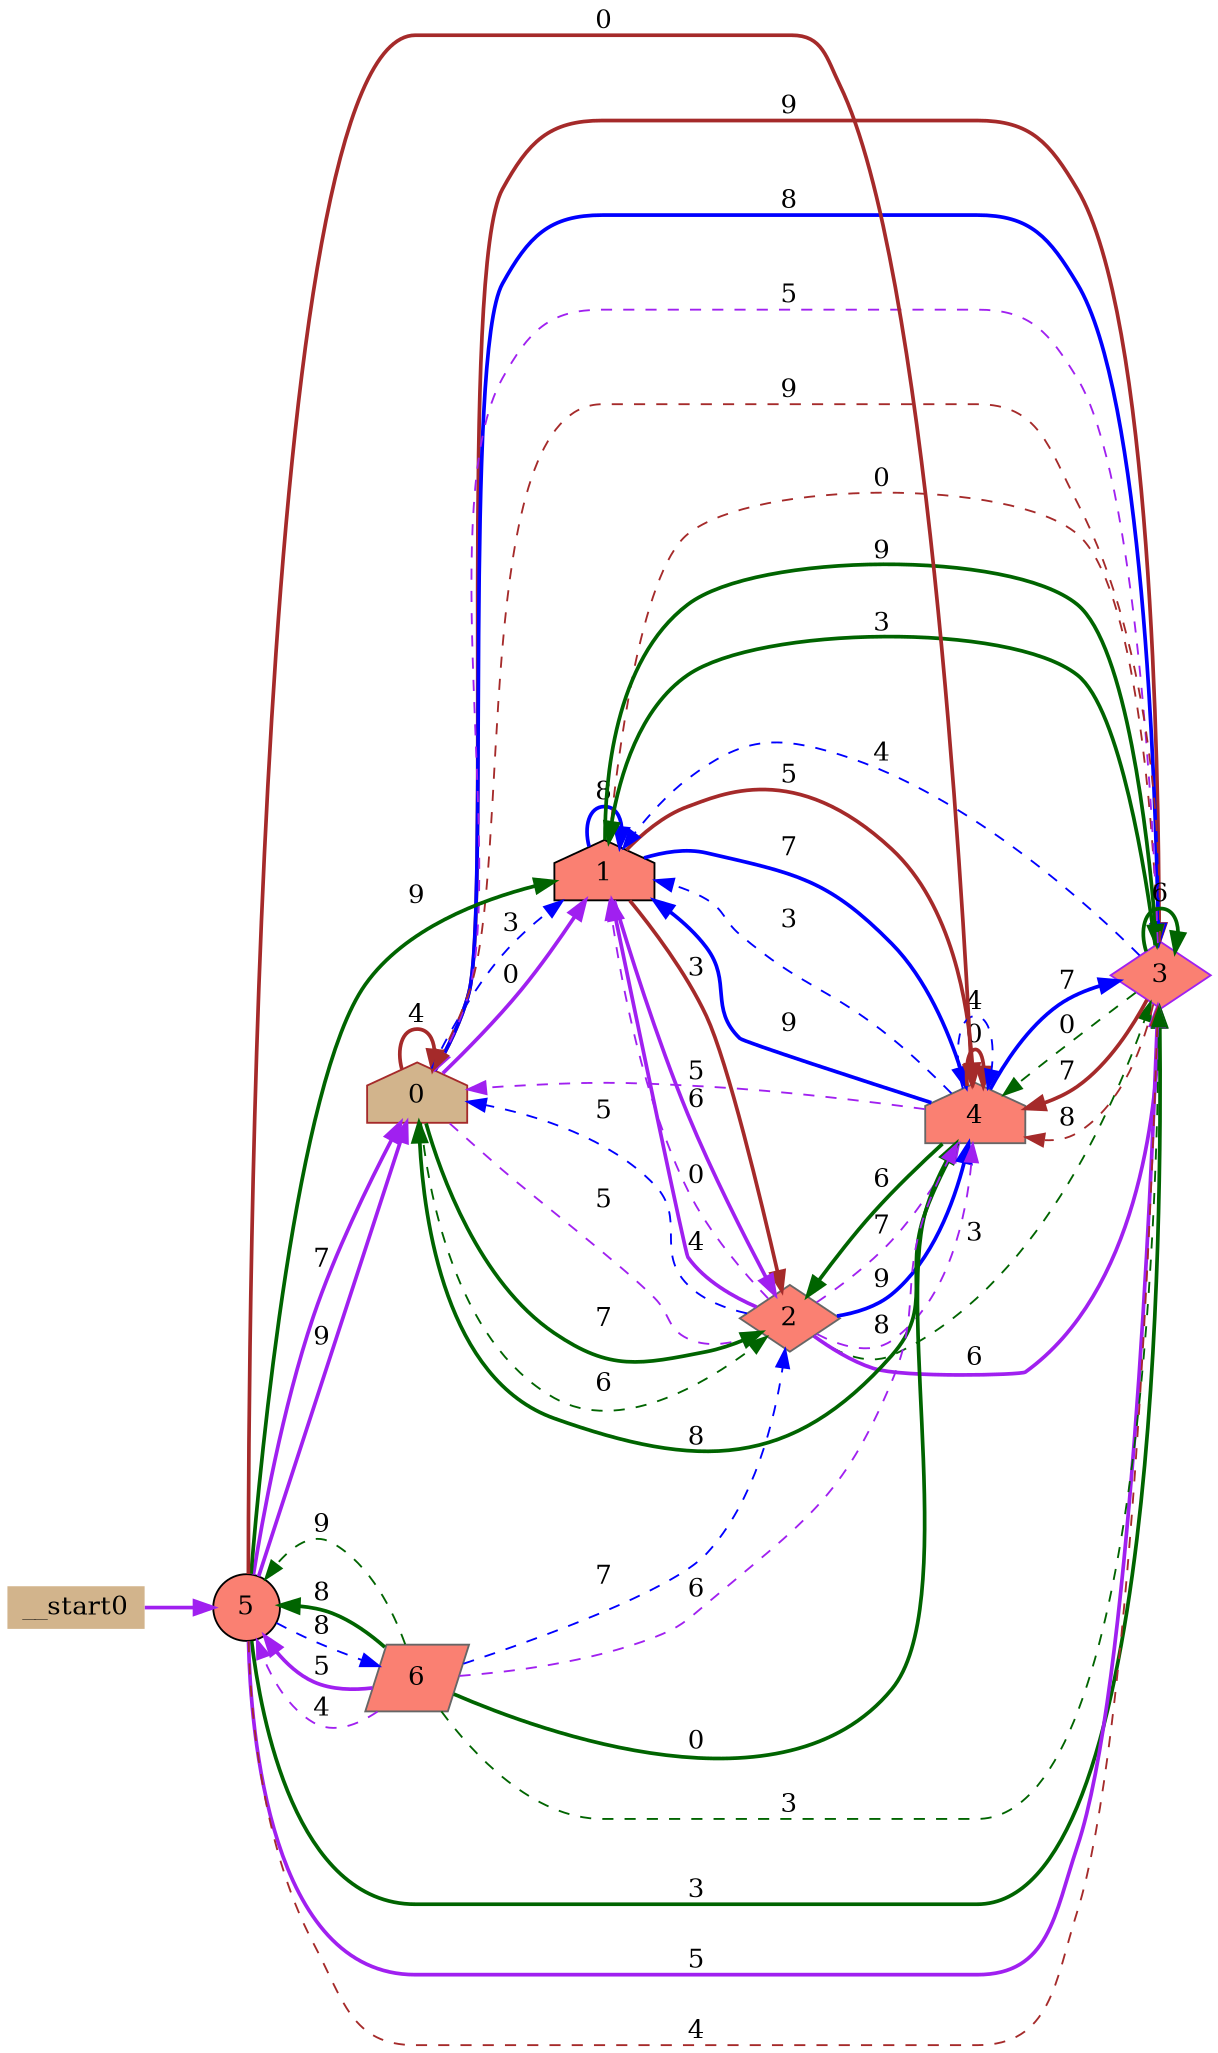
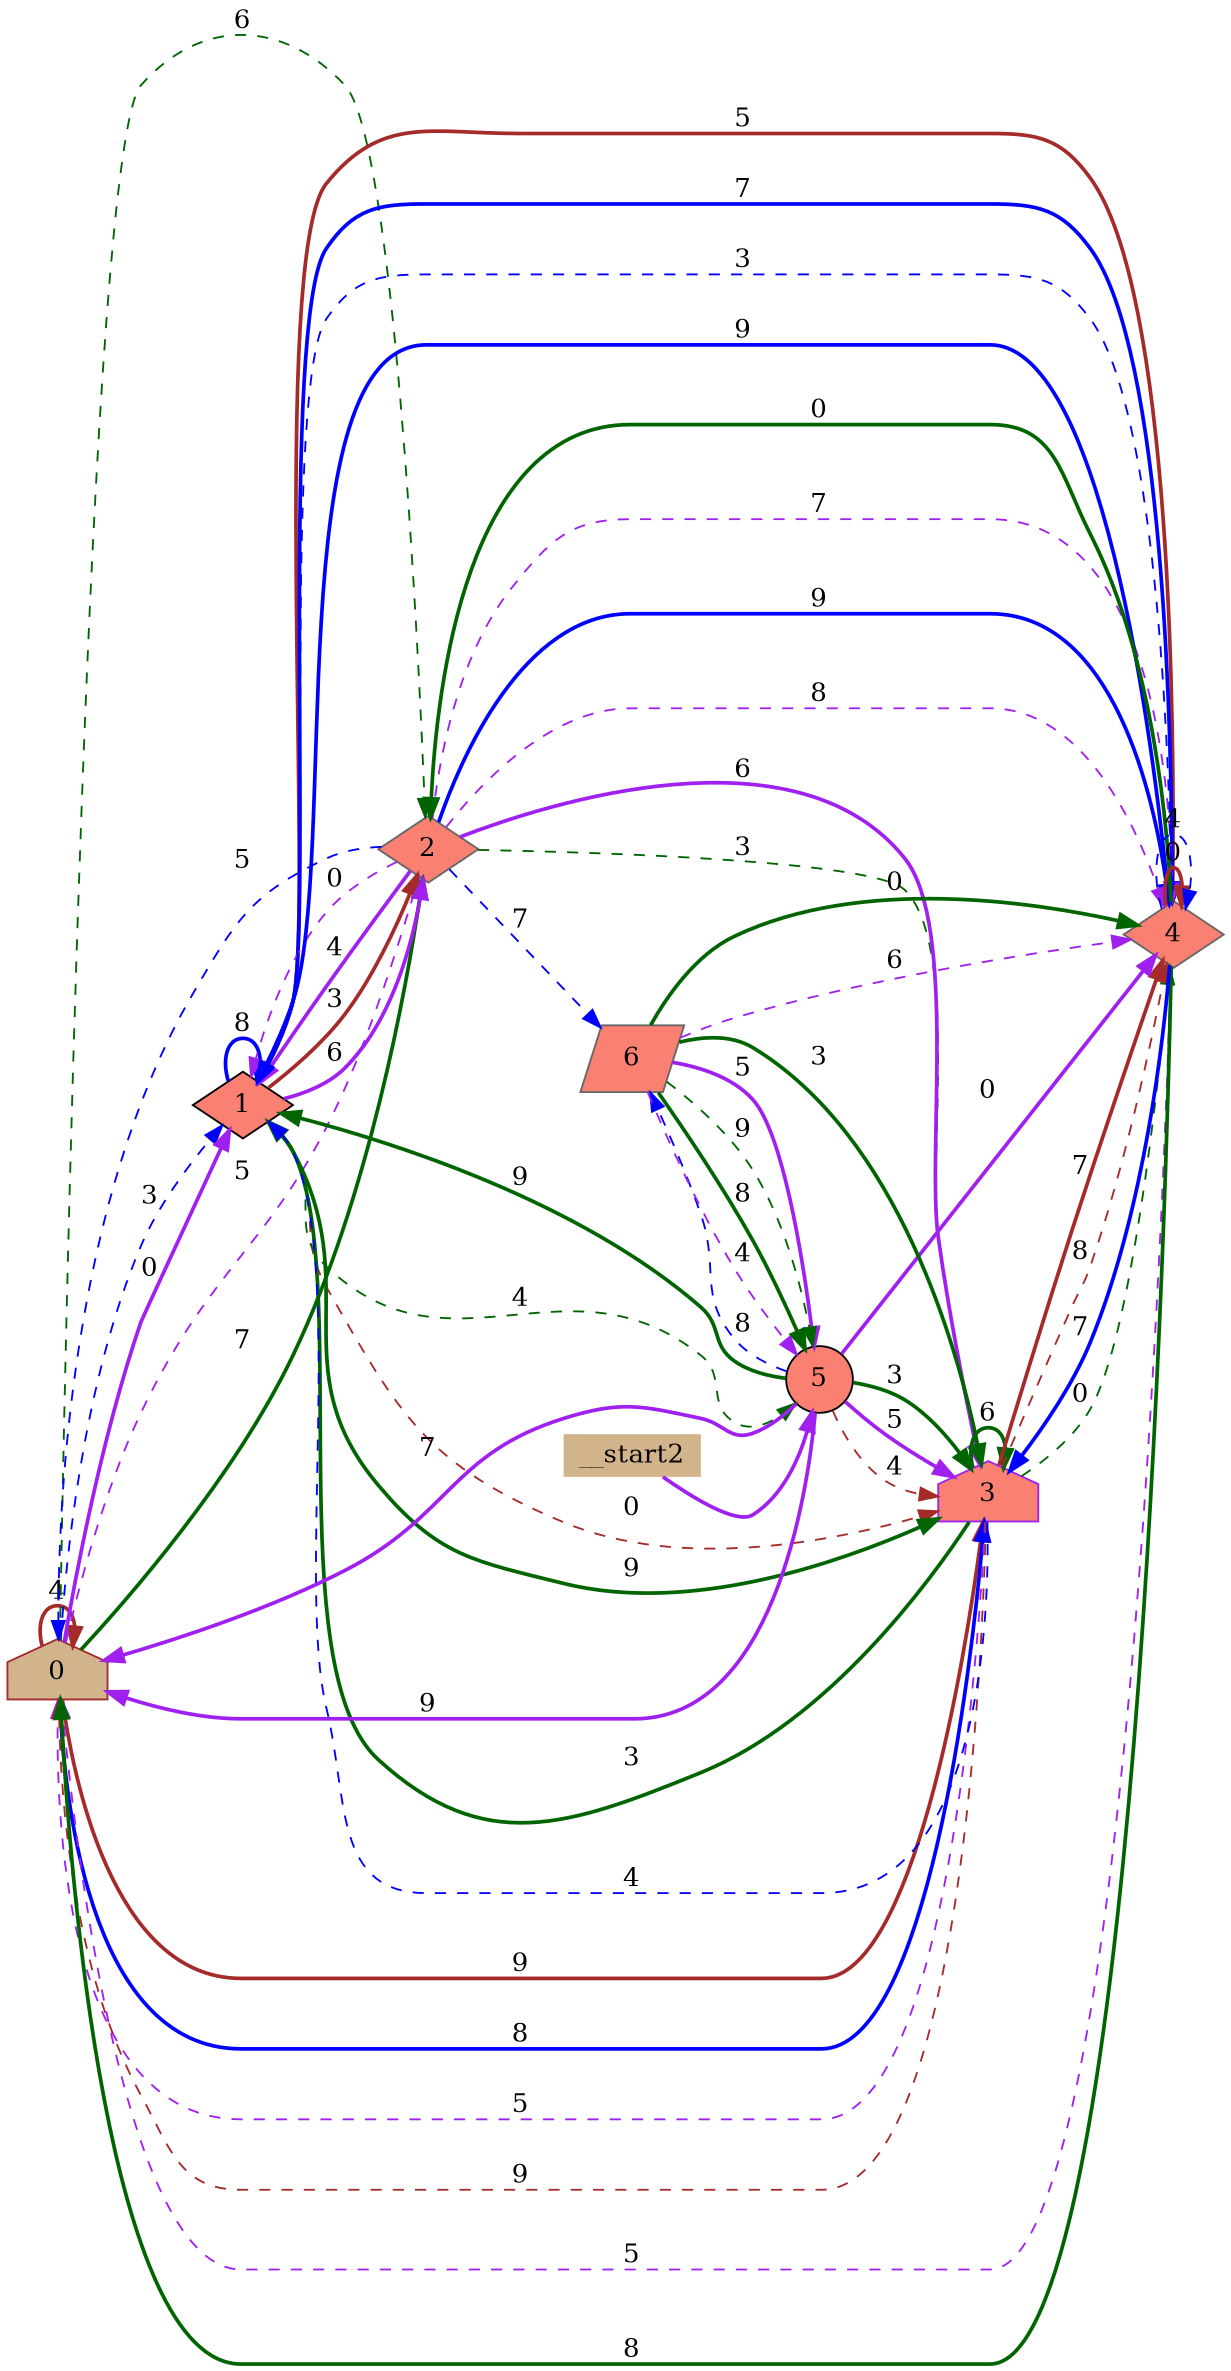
edge "5" -> "4": color brown -> purple
node "1": shape house -> diamond
node "3": shape diamond -> house
node "4": shape house -> diamond
edge "4" -> "2": label "6" -> "0"
edge "1" -> "5": added, label "4"
edge "6" -> "2": reversed
node "__start0": label "__start0" -> "__start2"
edge "6" -> "3": style dashed -> bold
